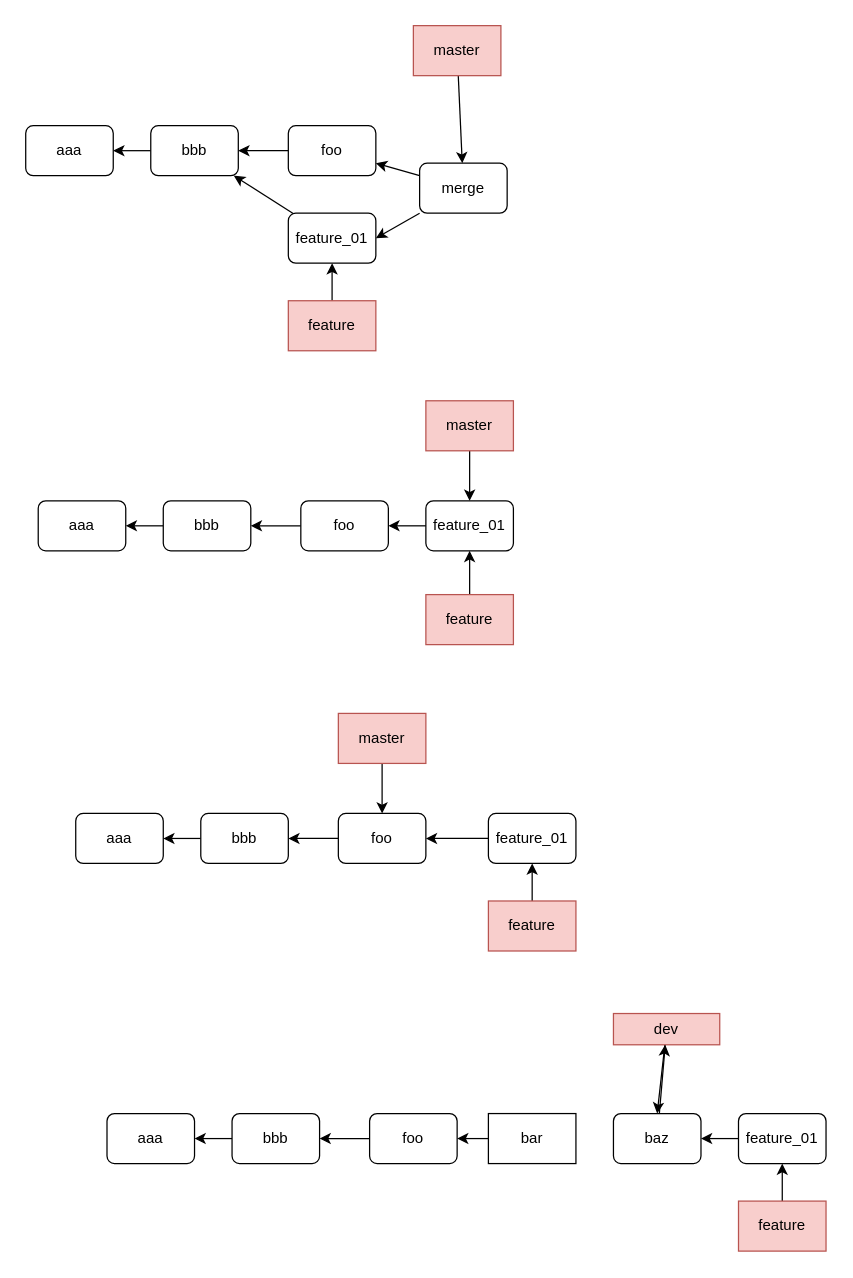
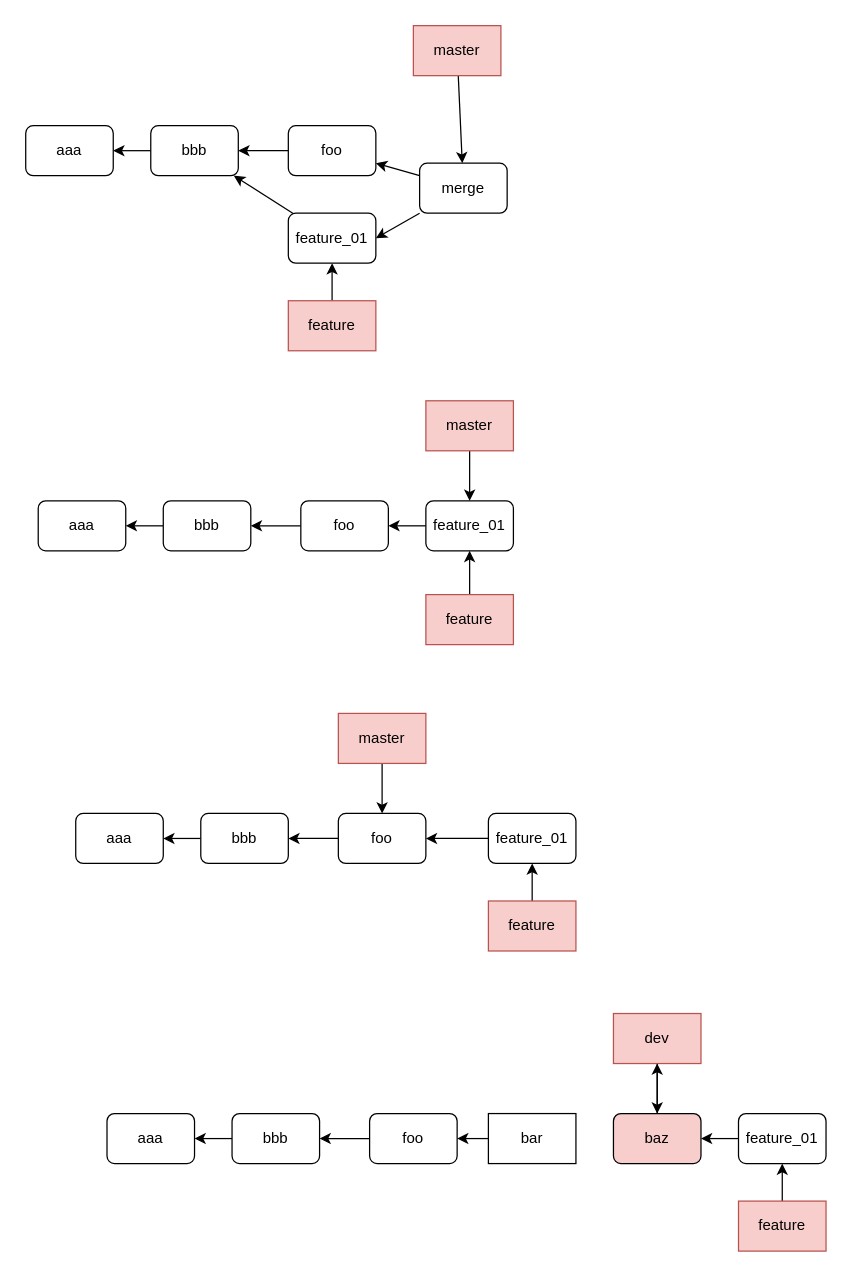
node "dev": size 106x31 -> 88x50
node "baz": fillcolor #ffffff -> #f8cecc
